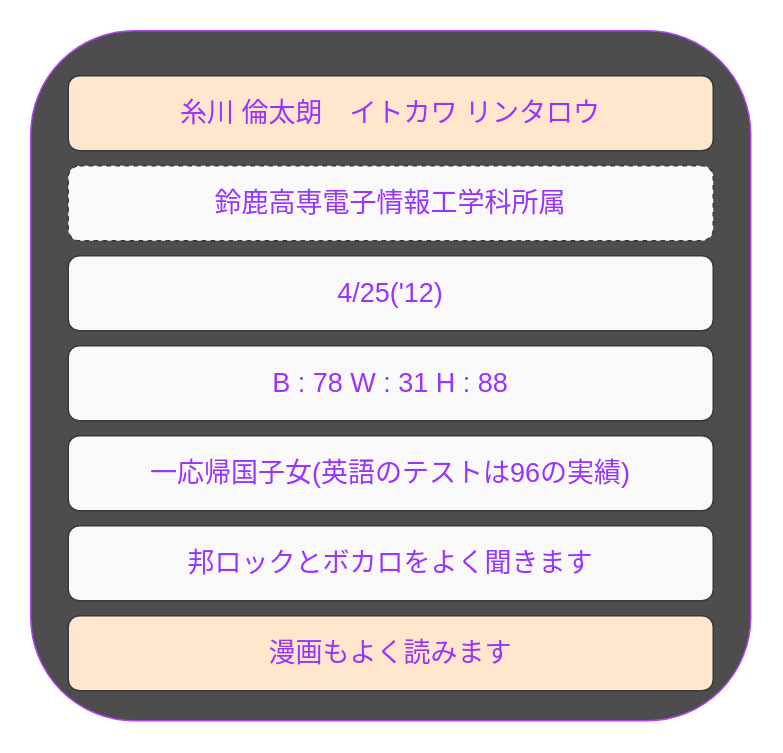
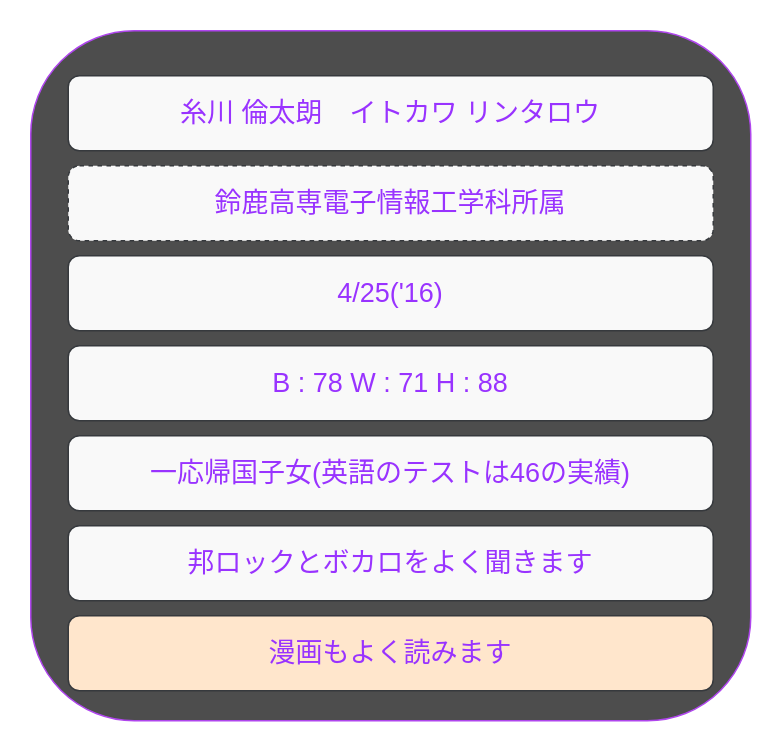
node "糸川 倫太朗 イトカワ リンタロウ": fillcolor #ffe6cc -> #f9f9f9
node "4/25('12)": label "4/25('12)" -> "4/25('16)"
node "B : 78 W : 31 H : 88": label "B : 78 W : 31 H : 88" -> "B : 78 W : 71 H : 88"
node "一応帰国子女(英語のテストは96の実績)": label "一応帰国子女(英語のテストは96の実績)" -> "一応帰国子女(英語のテストは46の実績)"
